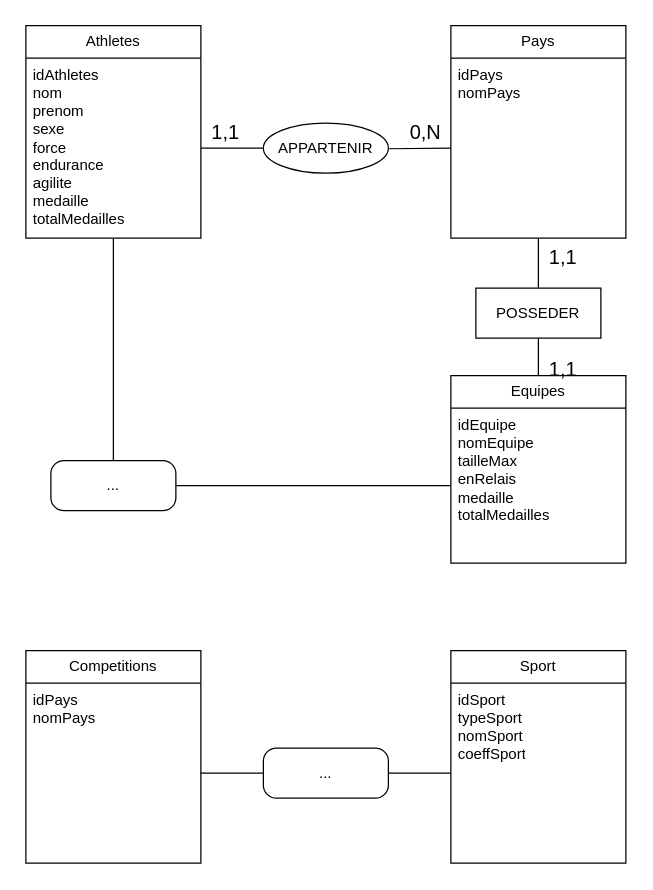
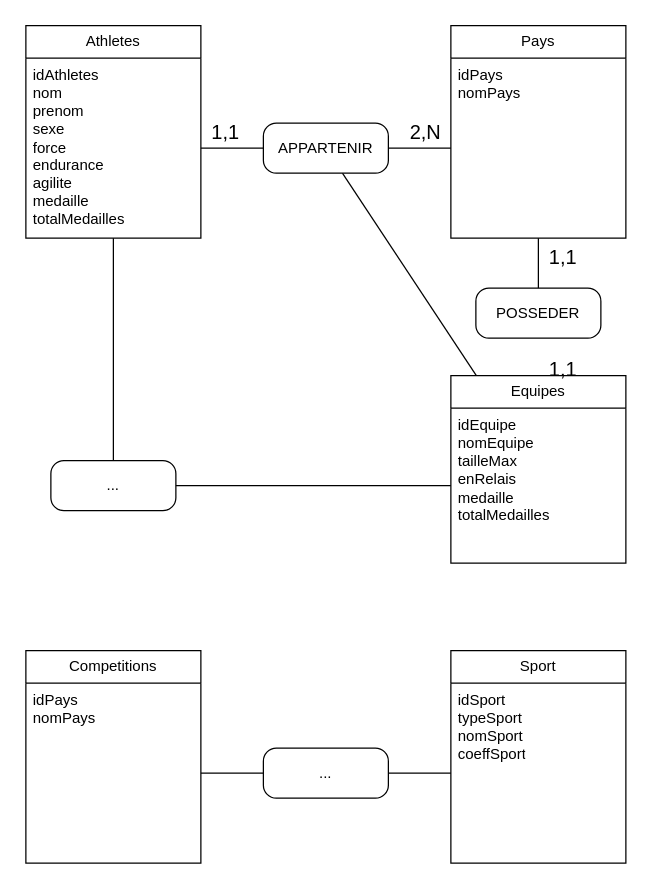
node "0,N": label "0,N" -> "2,N"
node "APPARTENIR": shape ellipse -> rounded rectangle
node "POSSEDER": shape rectangle -> rounded rectangle
edge "POSSEDER" -- "Equipes": now "APPARTENIR" -- "Equipes"
